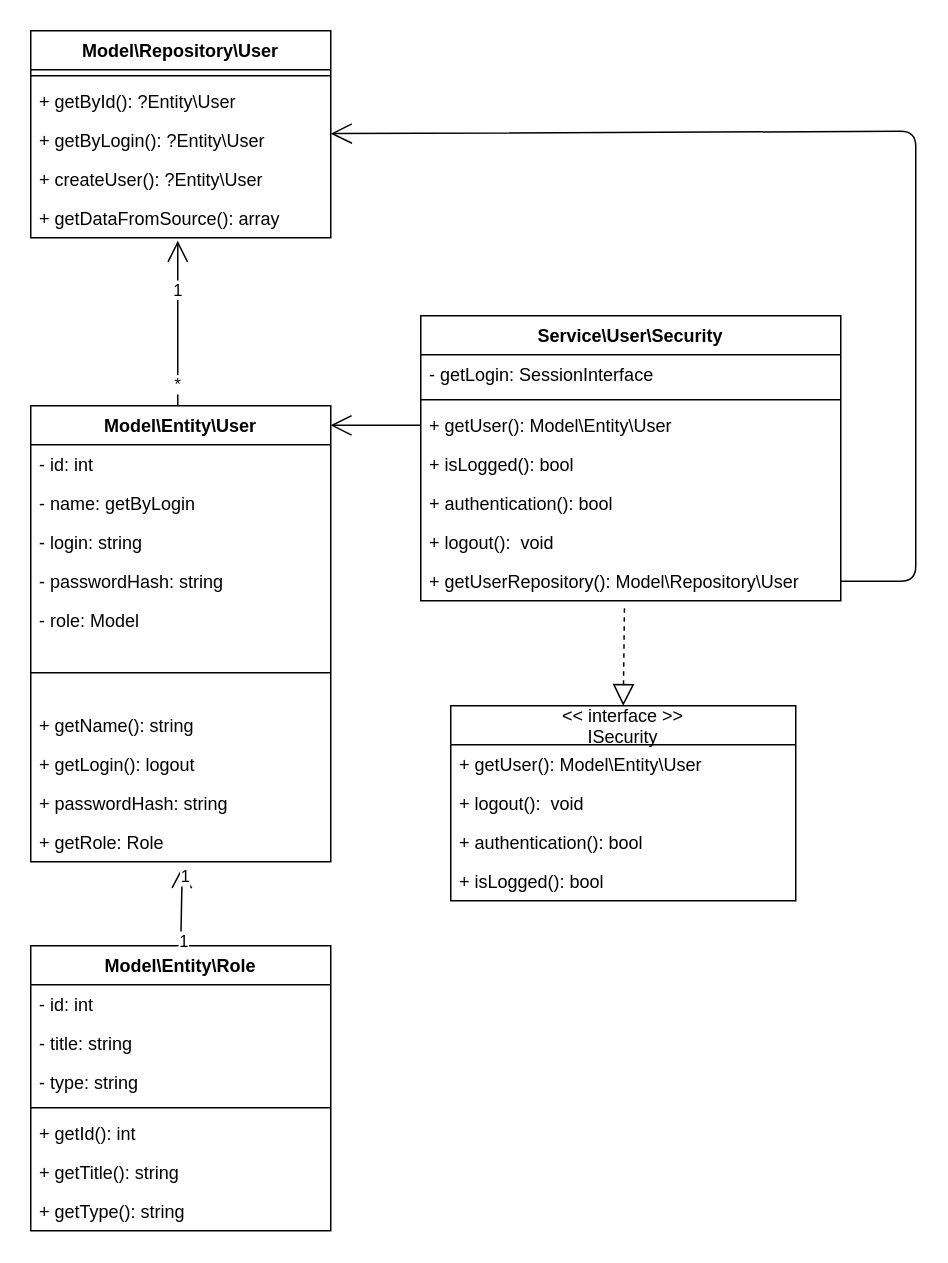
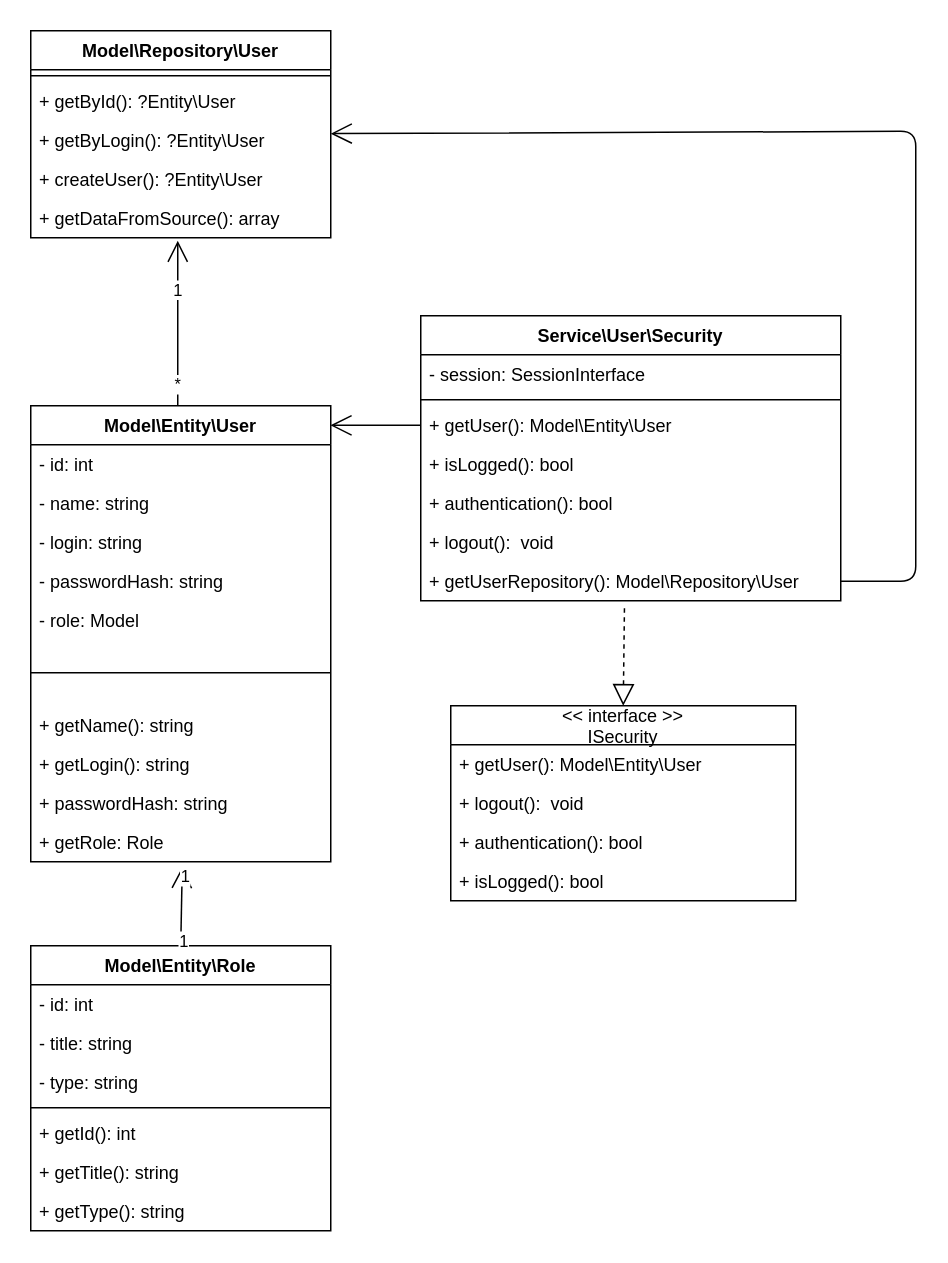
node "- getLogin: SessionInterface": label "- getLogin: SessionInterface" -> "- session: SessionInterface"
node "- name: getByLogin": label "- name: getByLogin" -> "- name: string"
node "+ getLogin(): logout": label "+ getLogin(): logout" -> "+ getLogin(): string"
